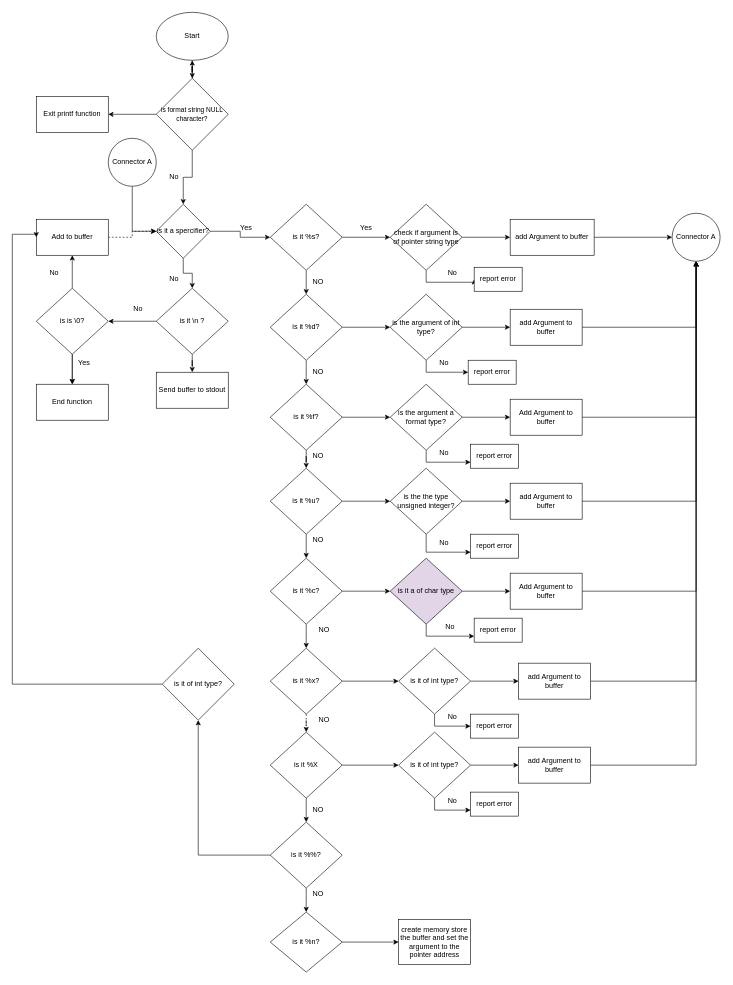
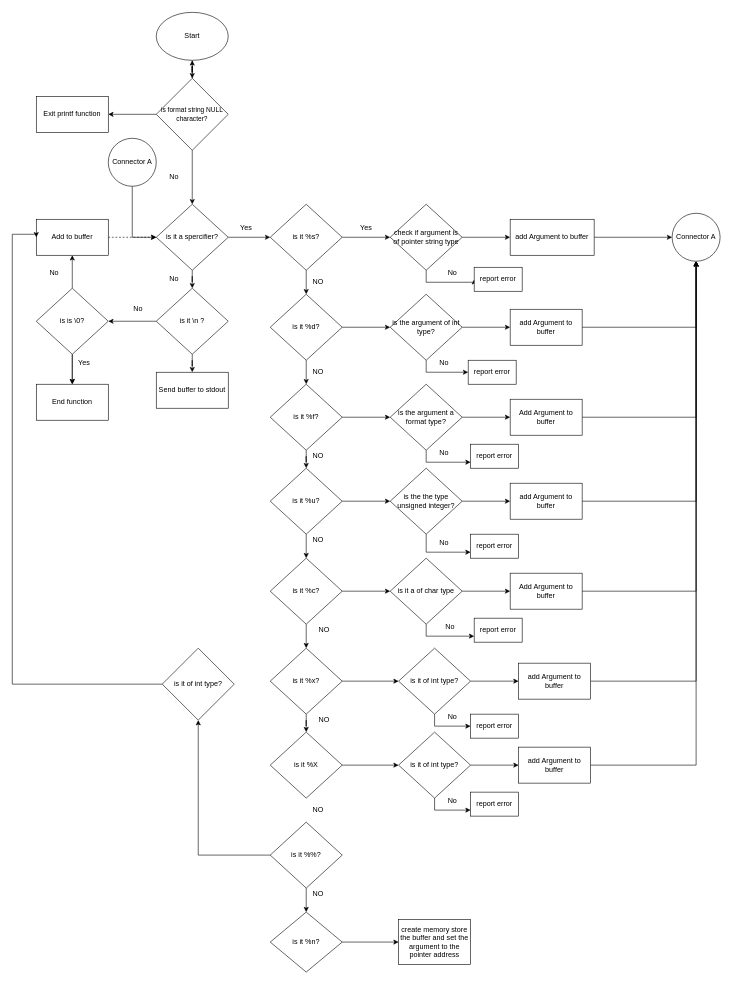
node "is it a spercifier?": size 54x54 -> 72x66
node "is it a of char type": fillcolor #e1d5e7 -> #ffffff
edge "is it %x?" -> "is it %X": style dashed -> solid
edge "is it %X" -> "is it %%?": removed
